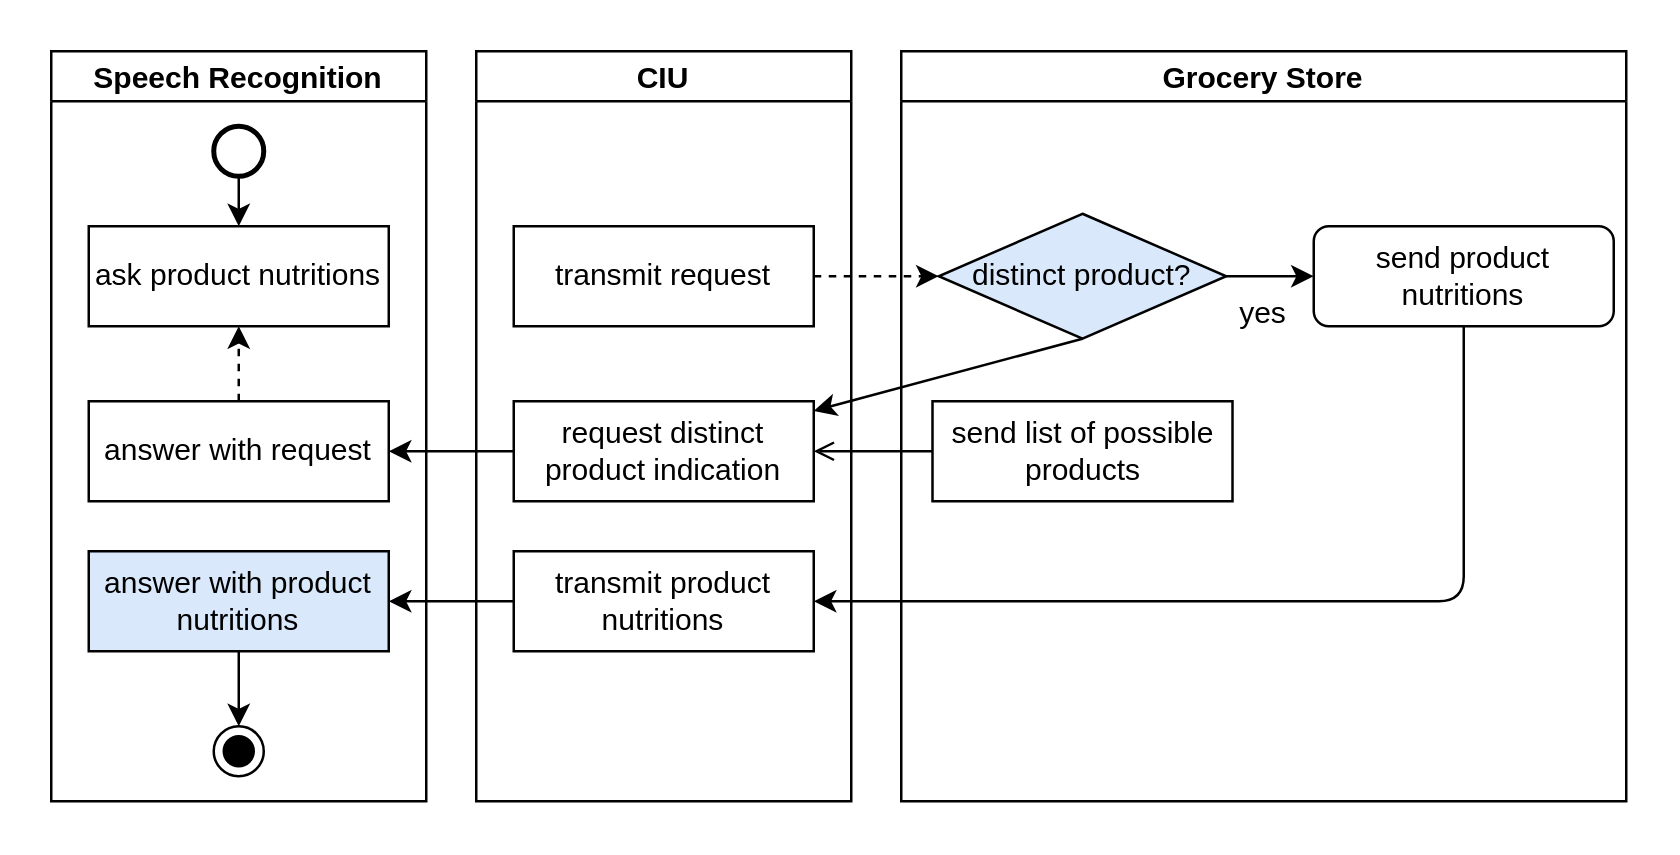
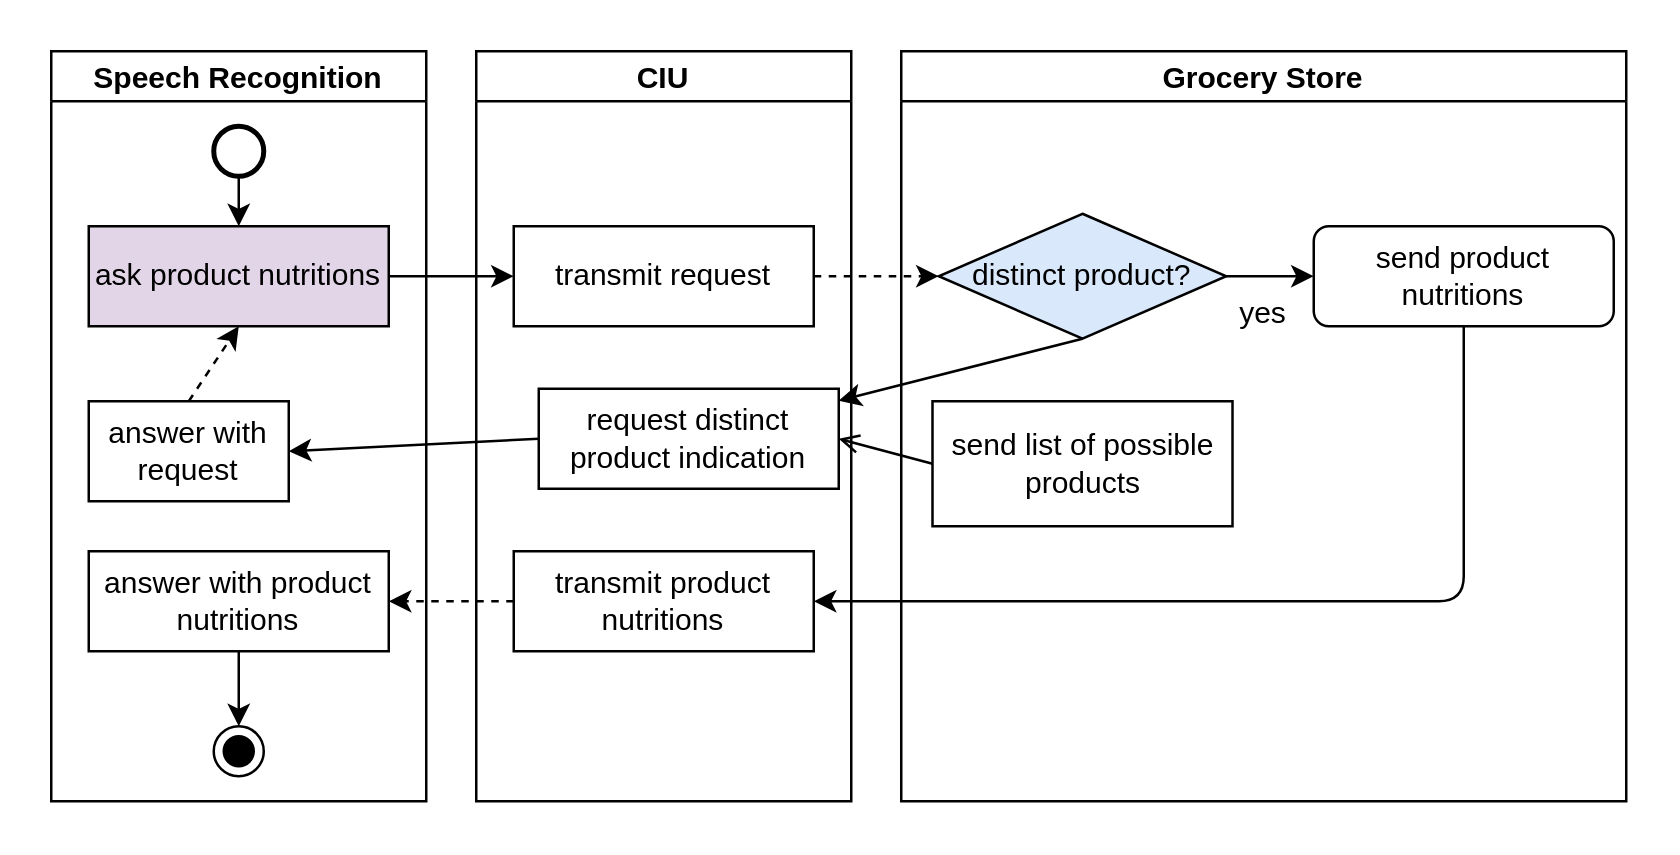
node "ask product nutritions": fillcolor #ffffff -> #e1d5e7
edge "ask product nutritions" -> "transmit request": added
node "answer with request": size 300x100 -> 200x100
node "request distinct product indication": moved (664, 451) -> (689, 439)
node "send list of possible products": size 300x100 -> 300x125
node "answer with product nutritions": fillcolor #dae8fc -> #ffffff
edge "transmit product nutritions" -> "answer with product nutritions": style solid -> dashed
